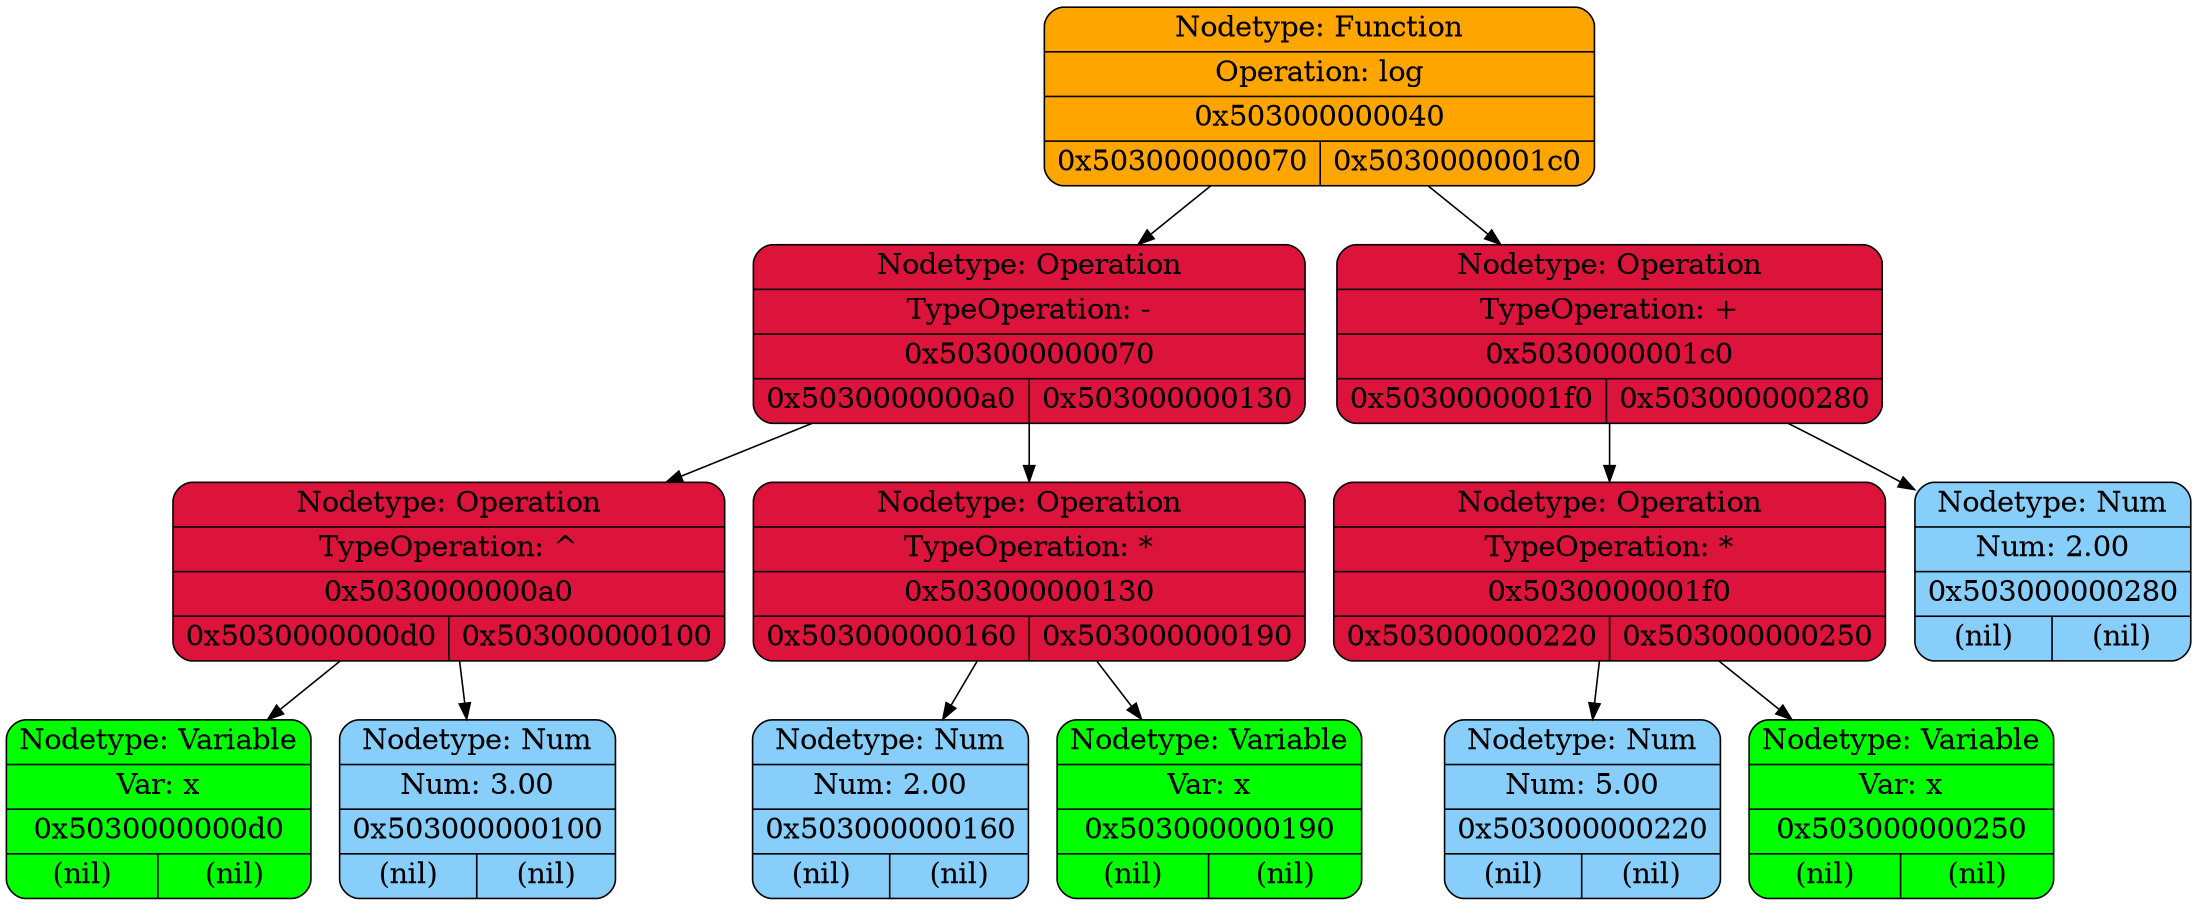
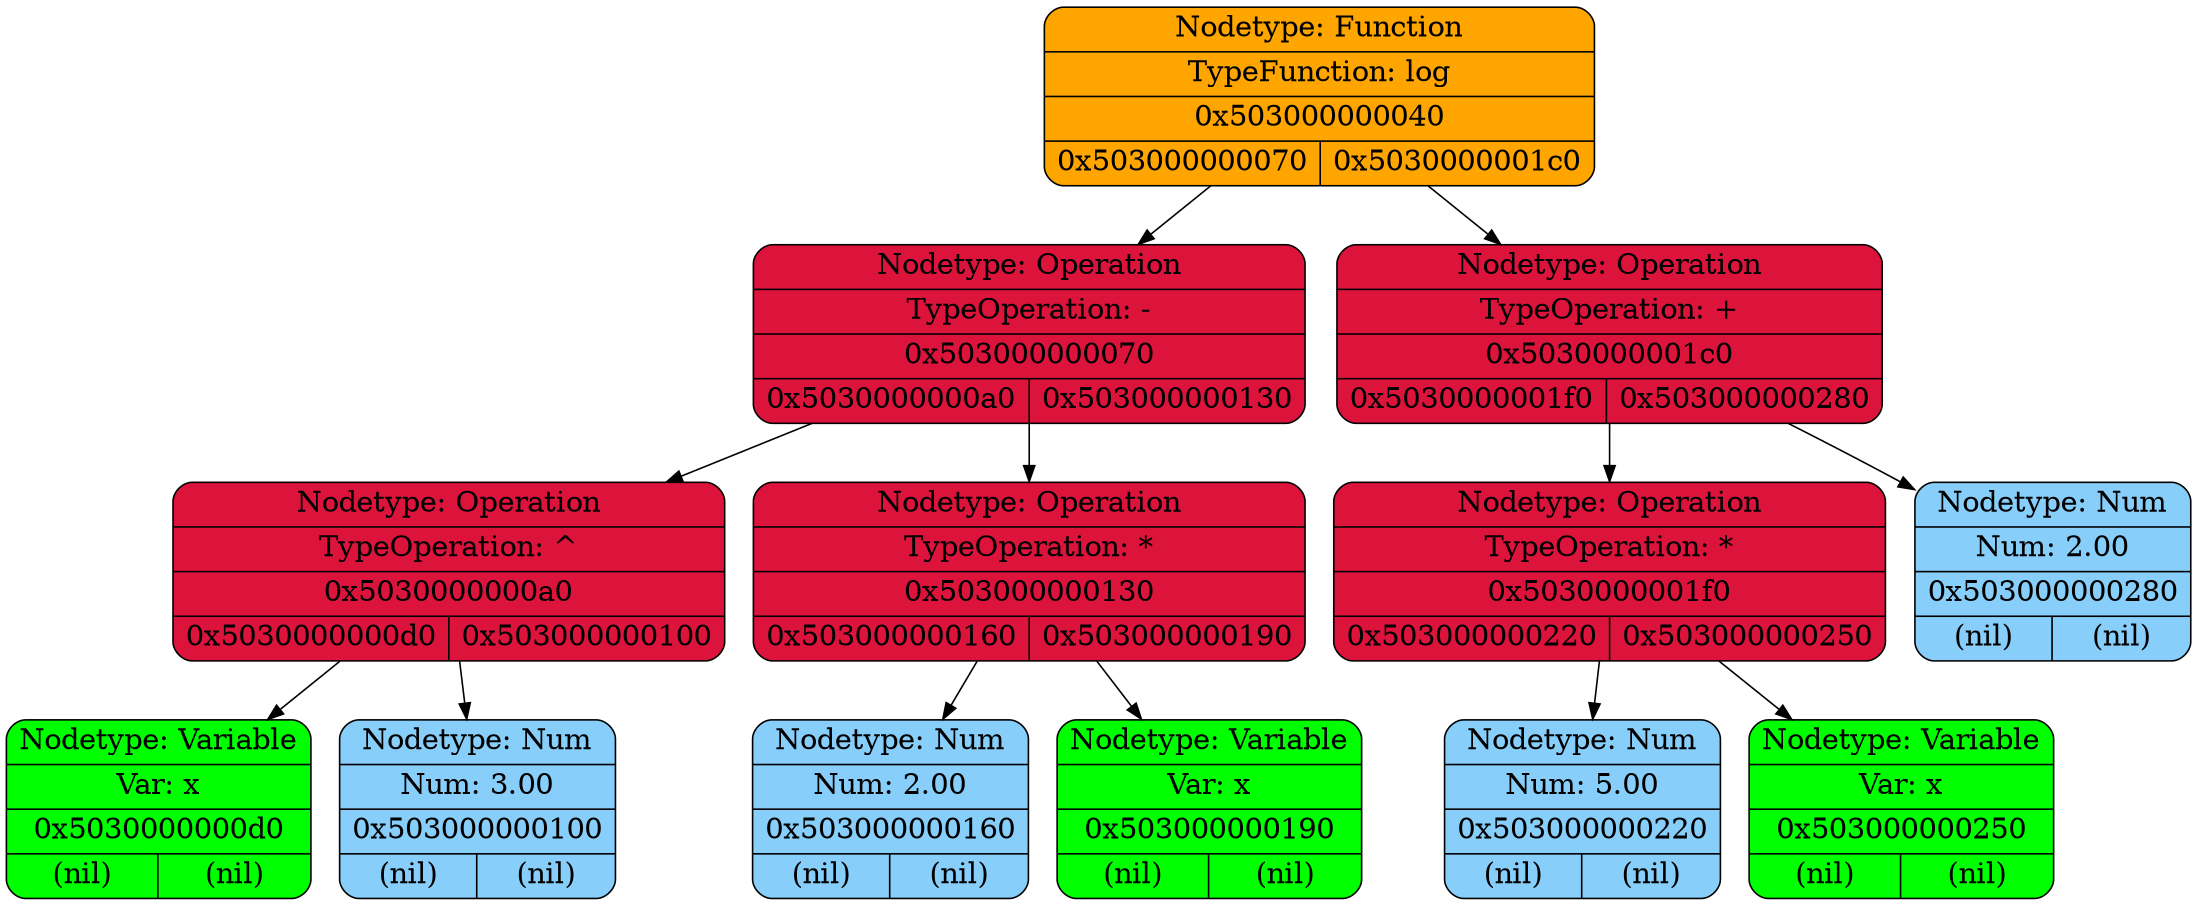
node "Nodetype: Function": text "Operation: log" -> "TypeFunction: log"
